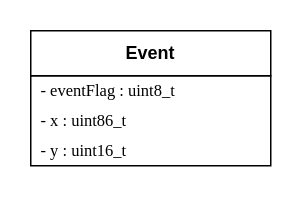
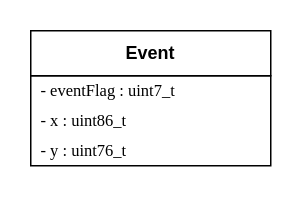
node "- eventFlag : uint8_t": label "- eventFlag : uint8_t" -> "- eventFlag : uint7_t"
node "- y : uint16_t": label "- y : uint16_t" -> "- y : uint76_t"
